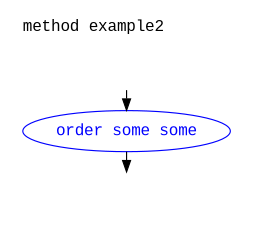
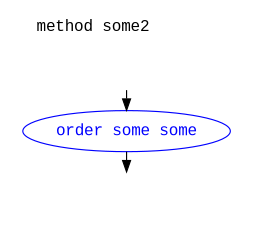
cluster "method example2": label "method example2" -> "method some2"
